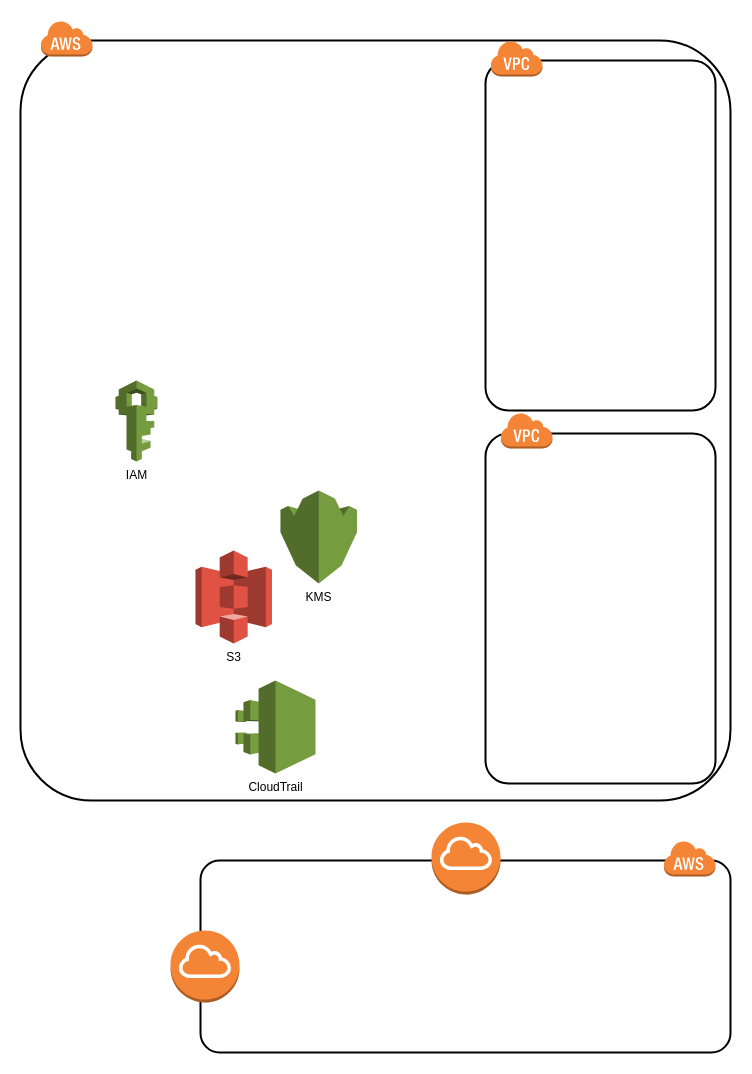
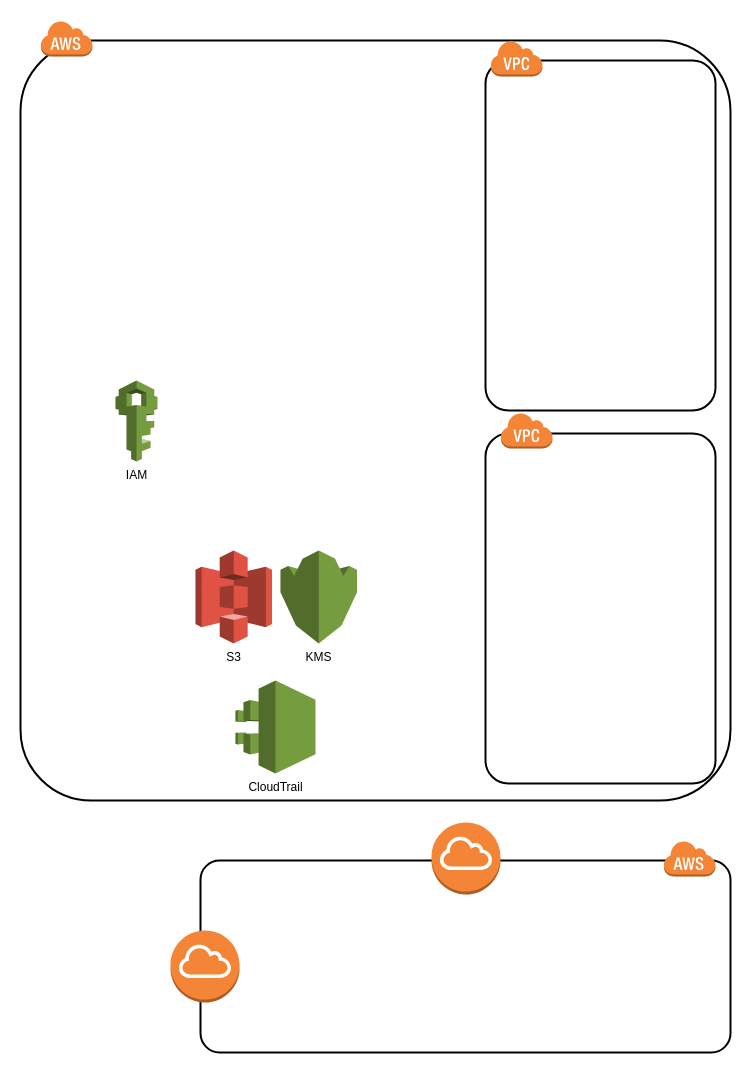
node "KMS": moved (319, 537) -> (319, 597)
